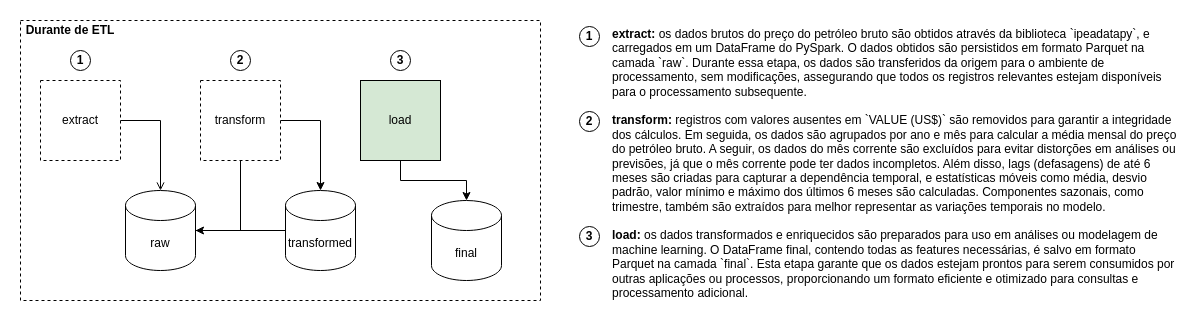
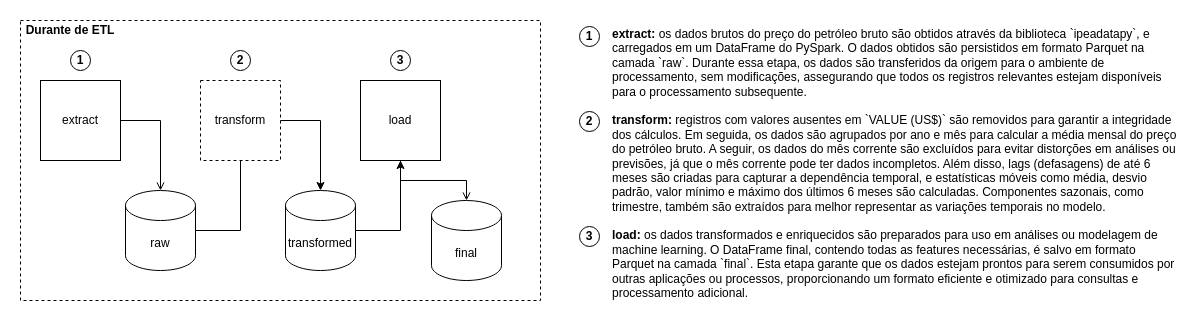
node "extract": style dashed -> solid
node "load": fillcolor #d5e8d4 -> #ffffff
edge "load" -> "final": arrowhead classic -> open
edge "transformed" -> "raw": now "transformed" -> "load"
